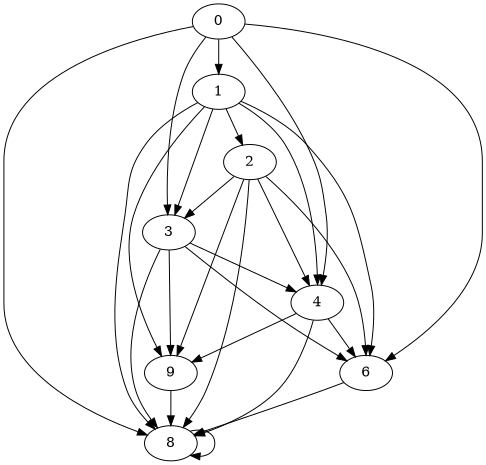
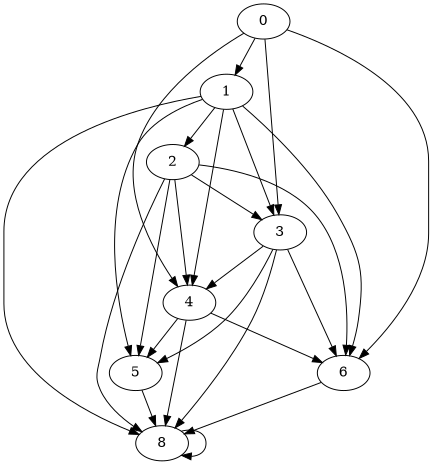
edge "0" -> "8": removed
node "9": label "9" -> "5"
